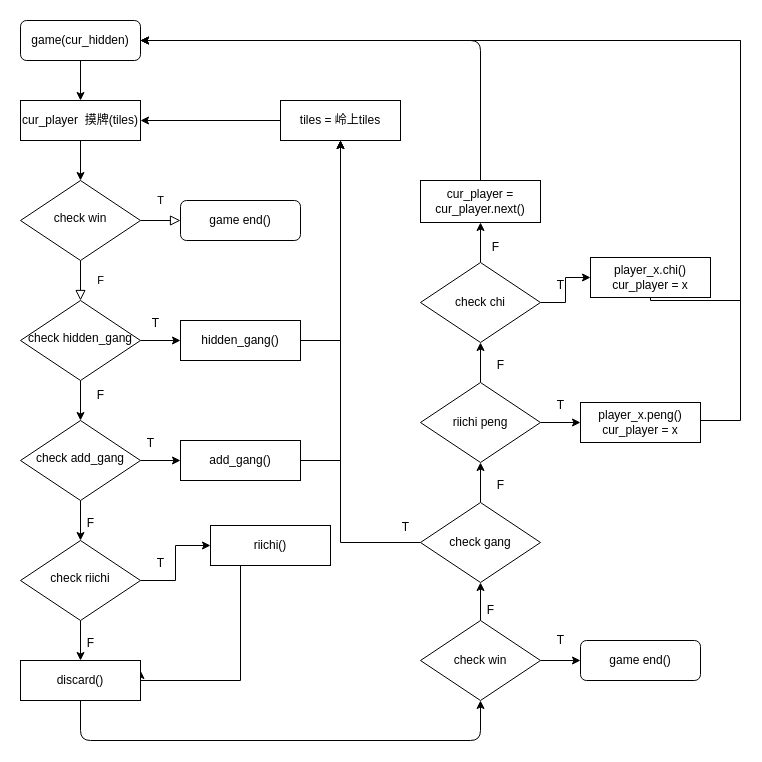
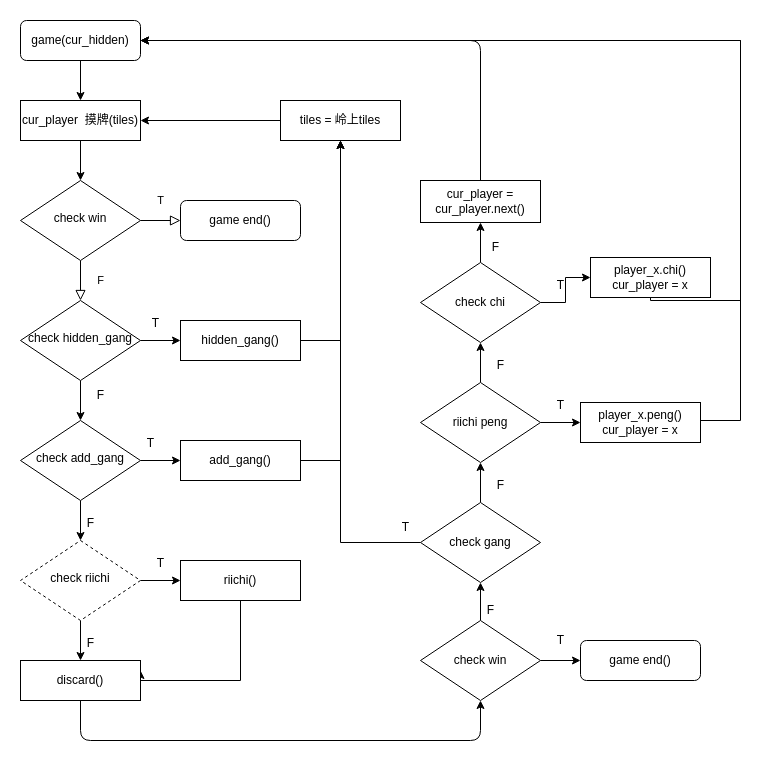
node "riichi()": moved (271, 546) -> (241, 581)
node "check riichi": style solid -> dashed
